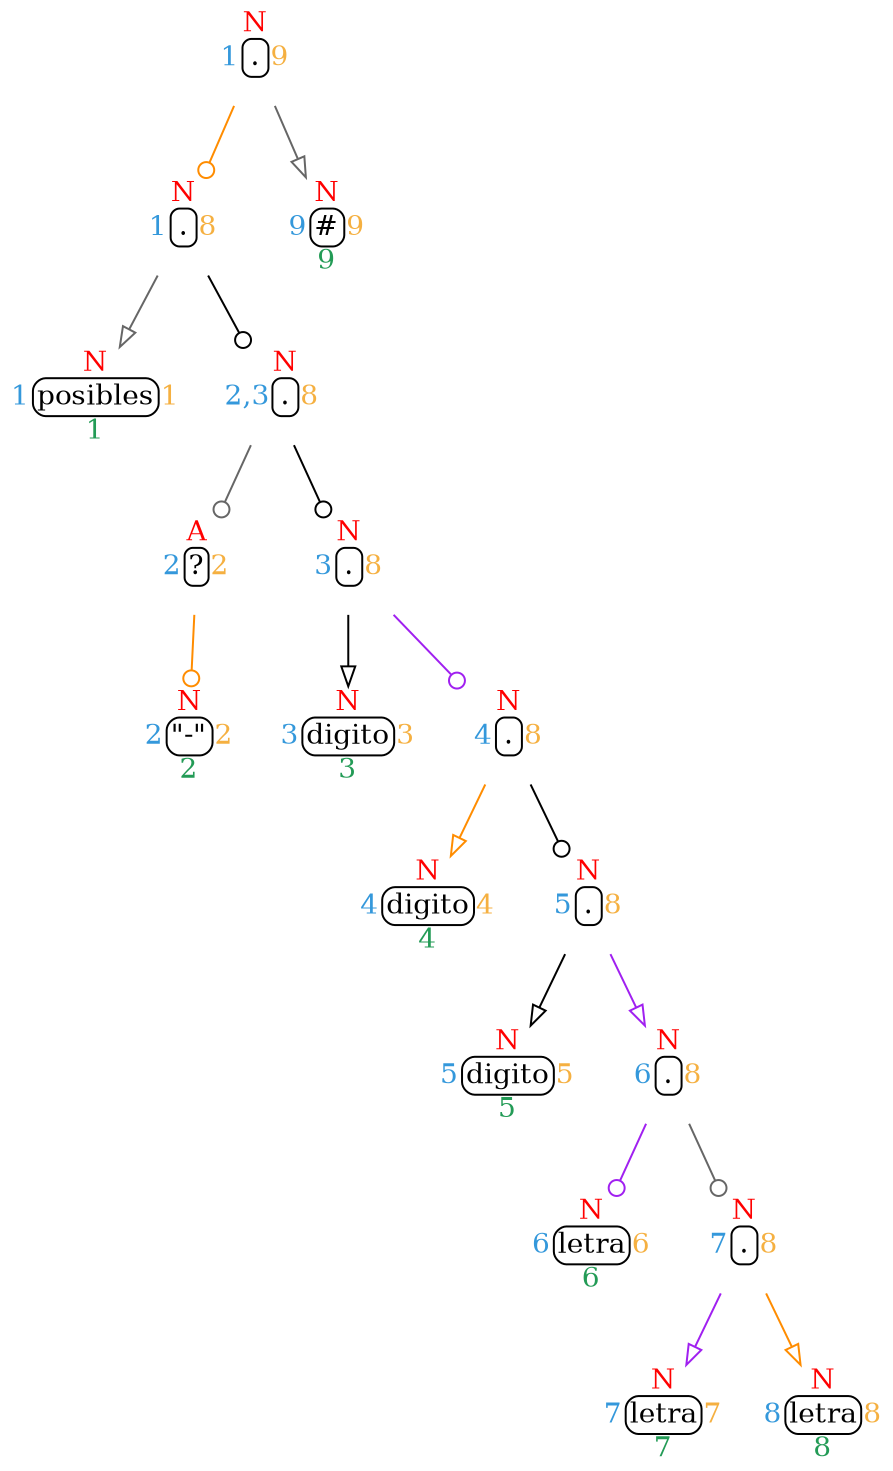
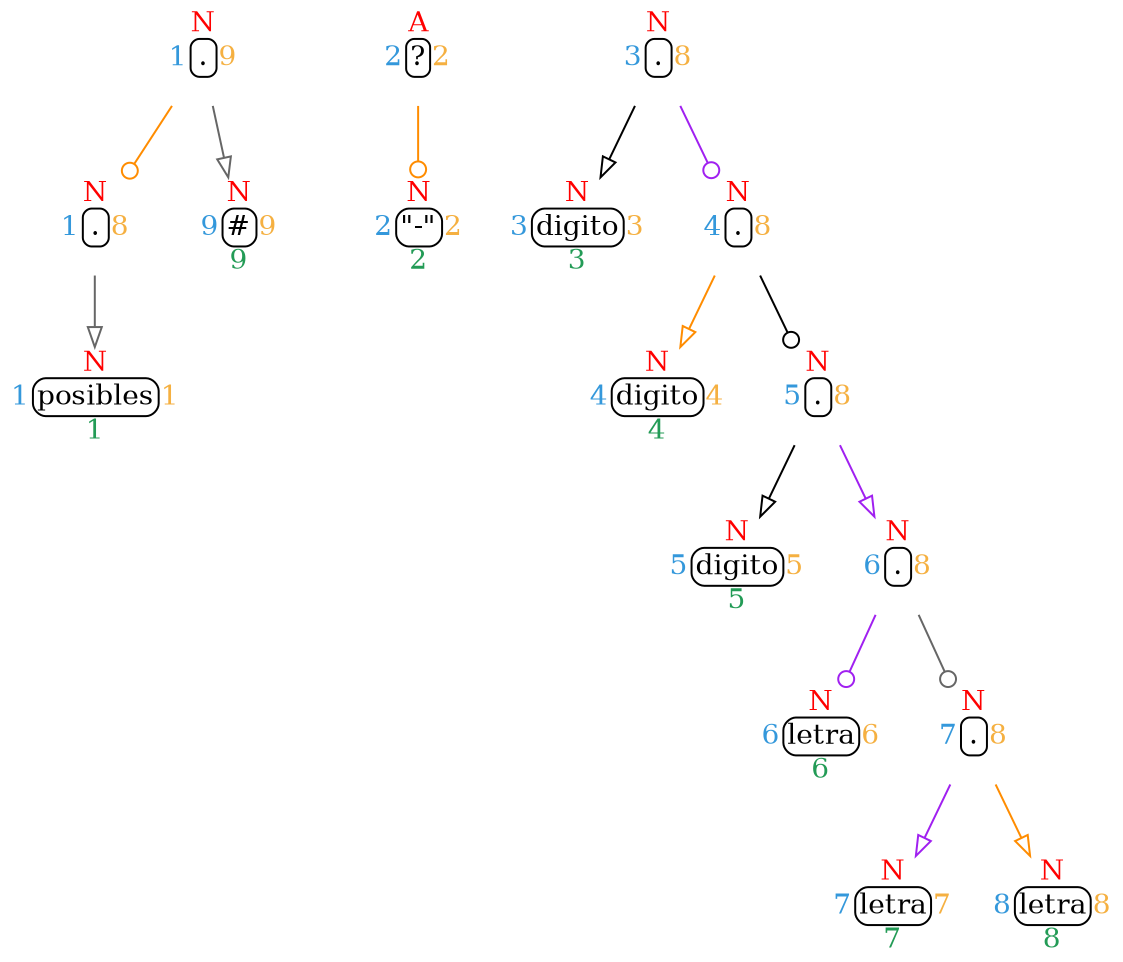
node "2,3": removed
